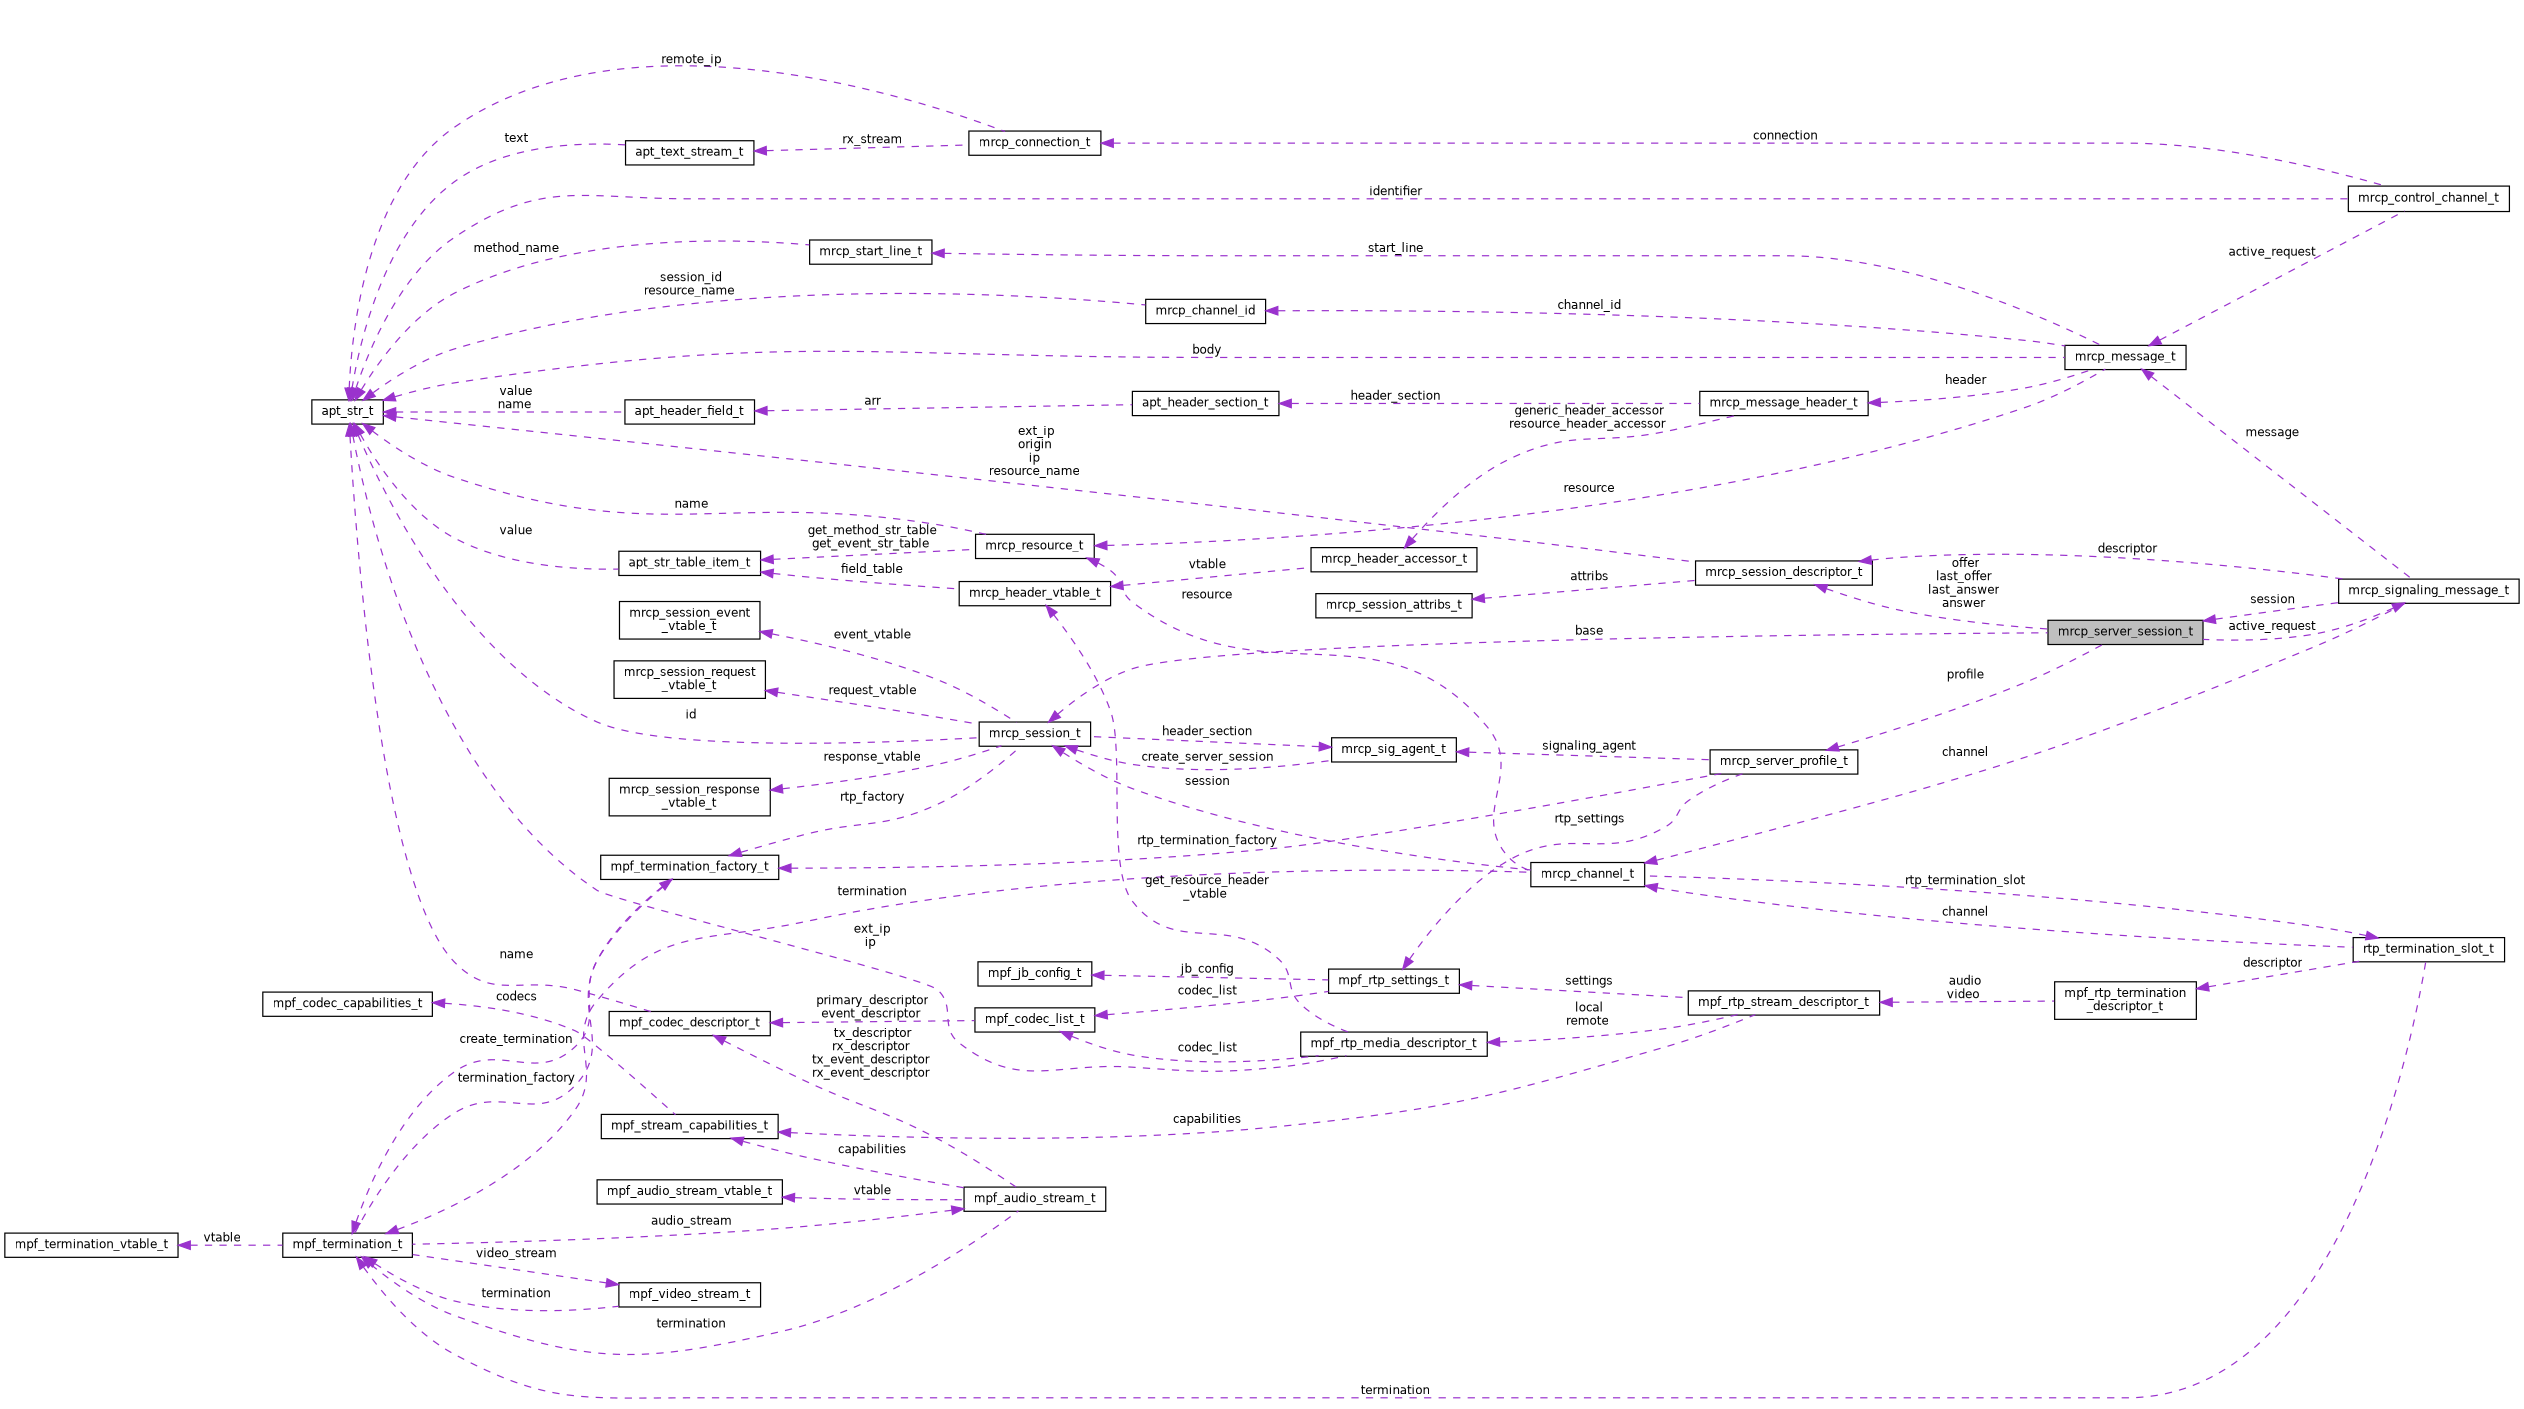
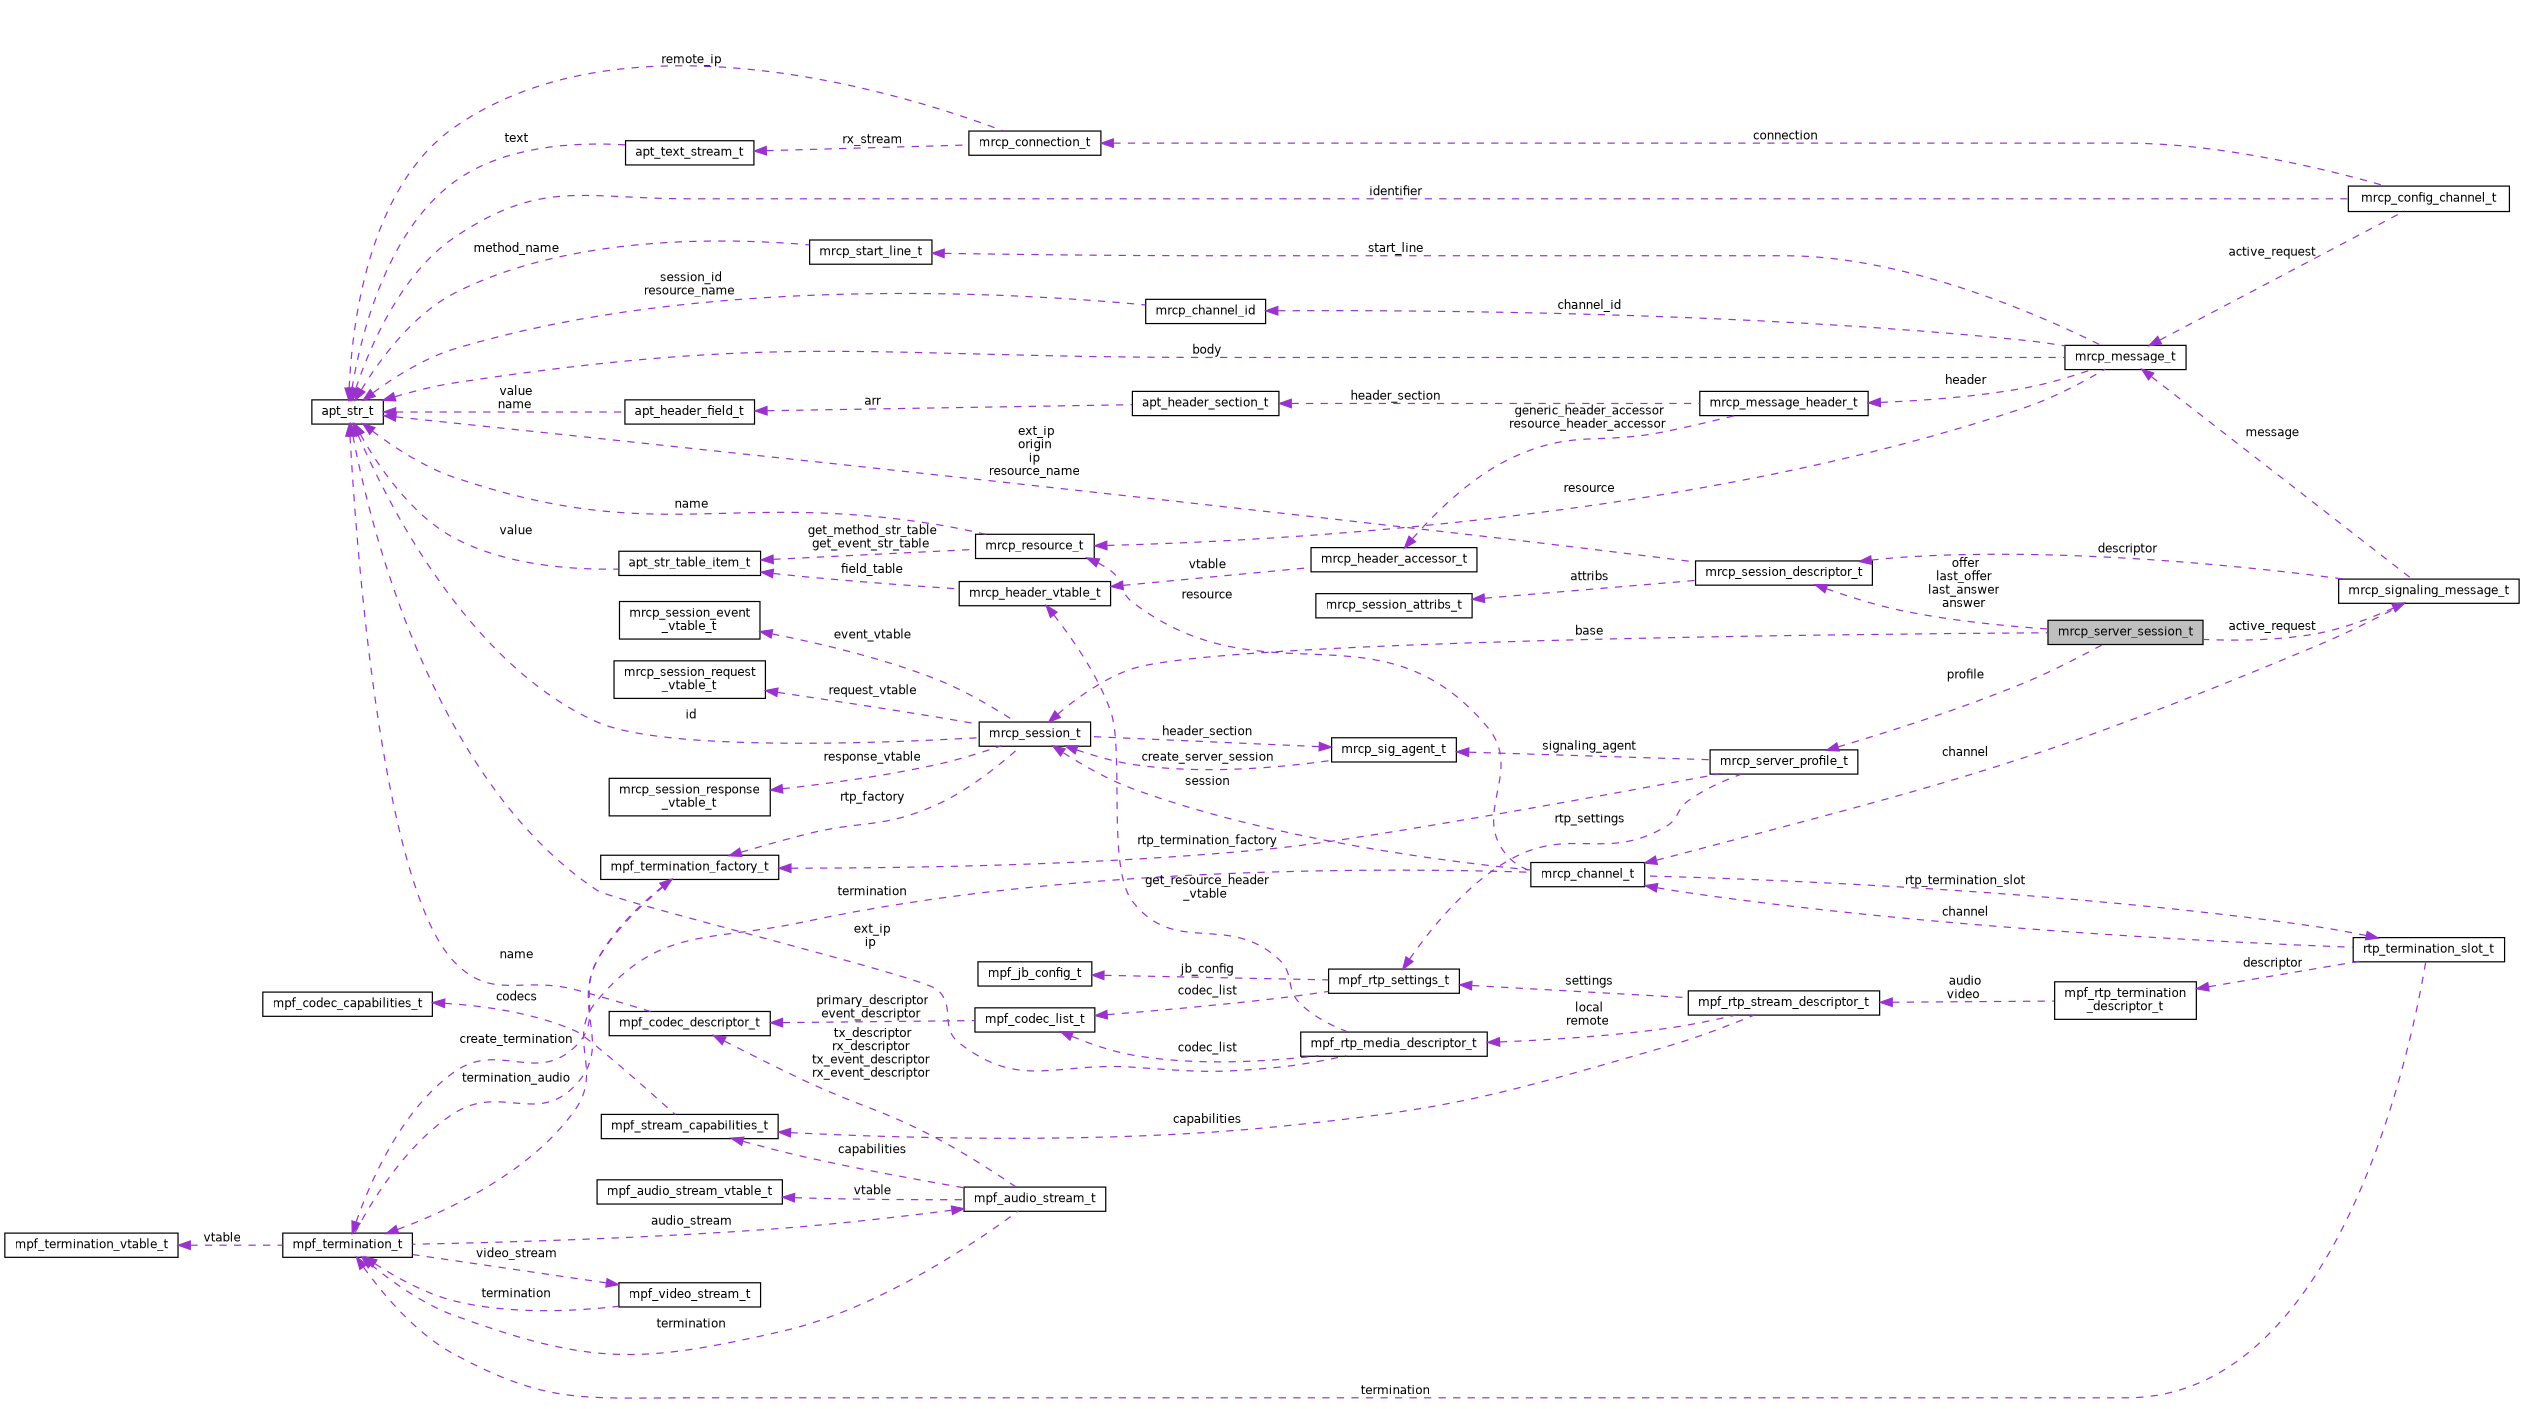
node "mrcp_control_channel_t": label "mrcp_control_channel_t" -> "mrcp_config_channel_t"
edge "mrcp_signaling_message_t" -> "mrcp_server_session_t": removed, label "session"
edge "mpf_termination_t" -> "mpf_termination_factory_t": label " termination_factory" -> " termination_audio"
